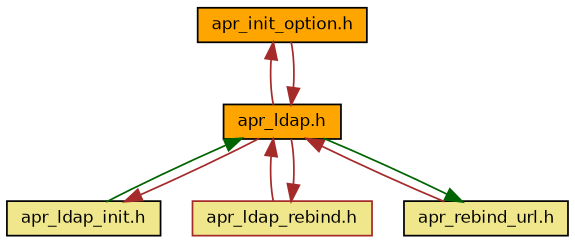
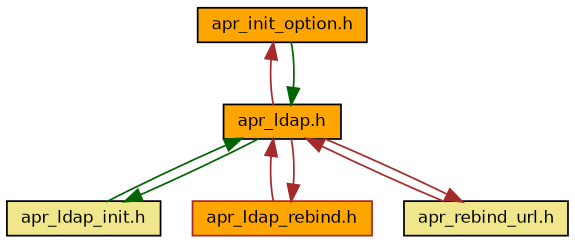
edge "apr_init_option.h" -> "apr_ldap.h": color brown -> darkgreen
edge "apr_ldap.h" -> "apr_rebind_url.h": color darkgreen -> brown
edge "apr_ldap.h" -> "apr_ldap_init.h": color brown -> darkgreen
node "apr_ldap_rebind.h": fillcolor khaki -> orange
